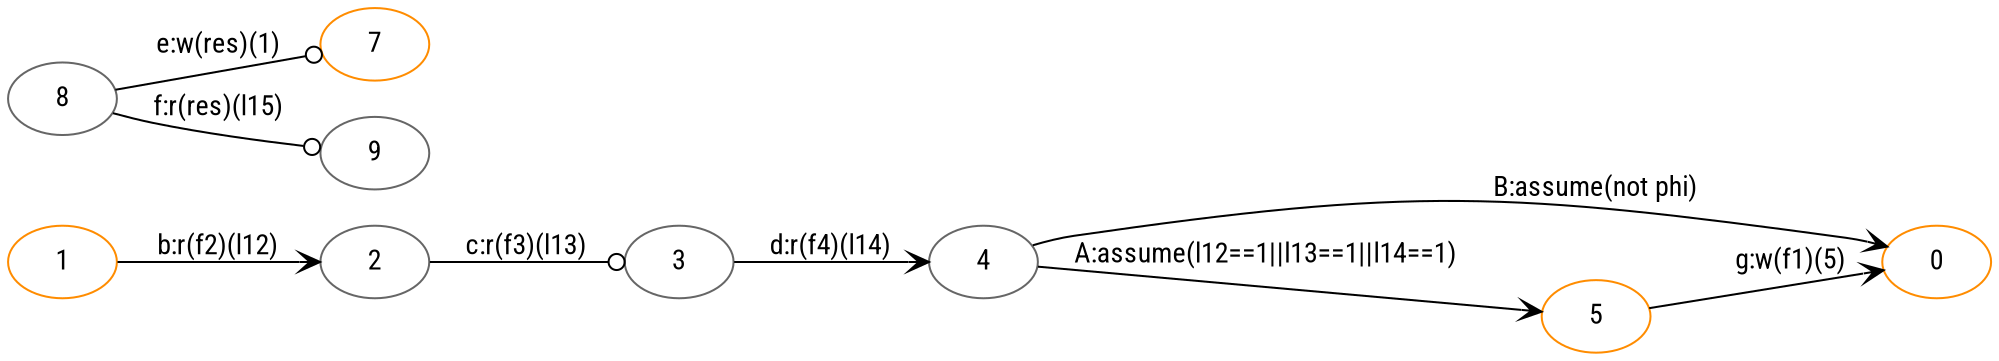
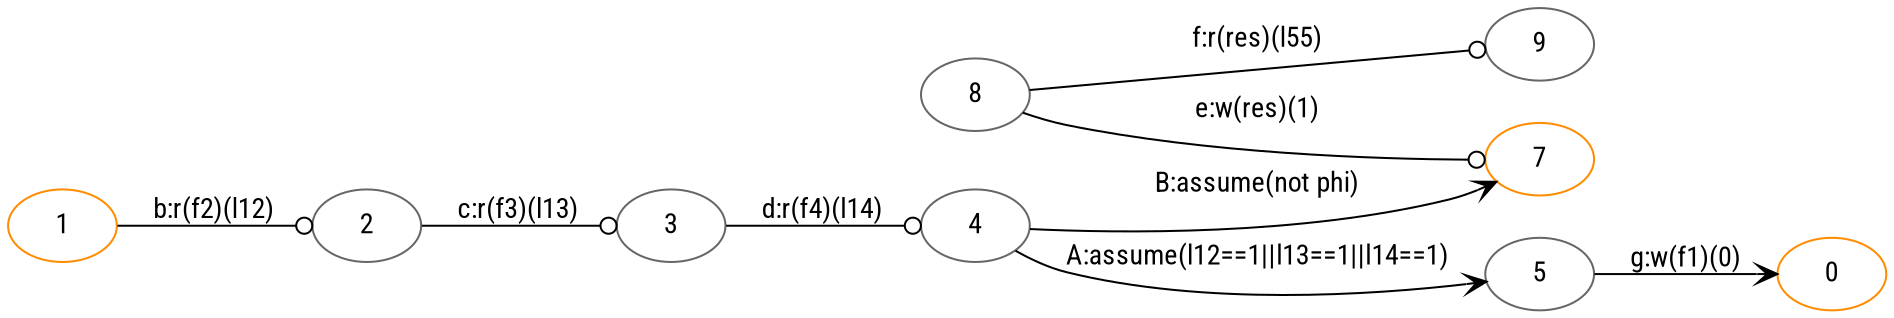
edge "8" -> "9": label "f:r(res)(l15)" -> "f:r(res)(l55)"
edge "4" -> "0": now "4" -> "7"
edge "5" -> "0": label "g:w(f1)(5)" -> "g:w(f1)(0)"
edge "1" -> "2": arrowhead vee -> odot
edge "3" -> "4": arrowhead vee -> odot
node "5": color darkorange -> gray40
